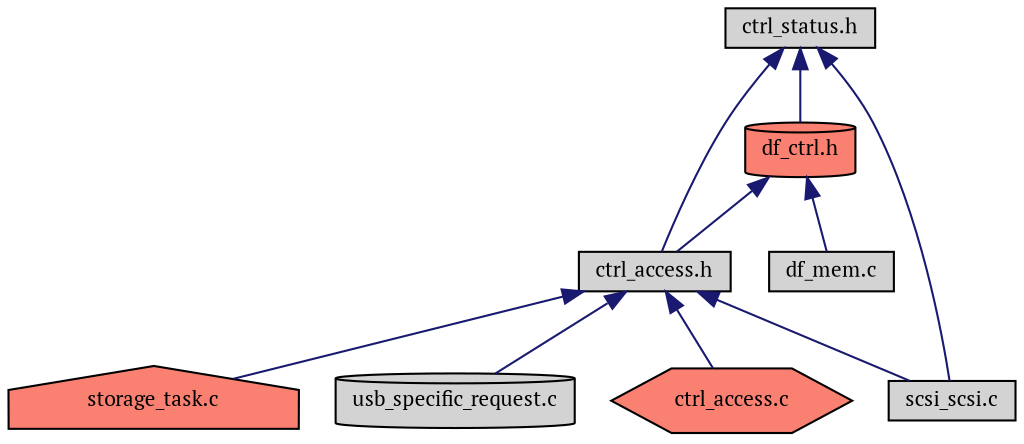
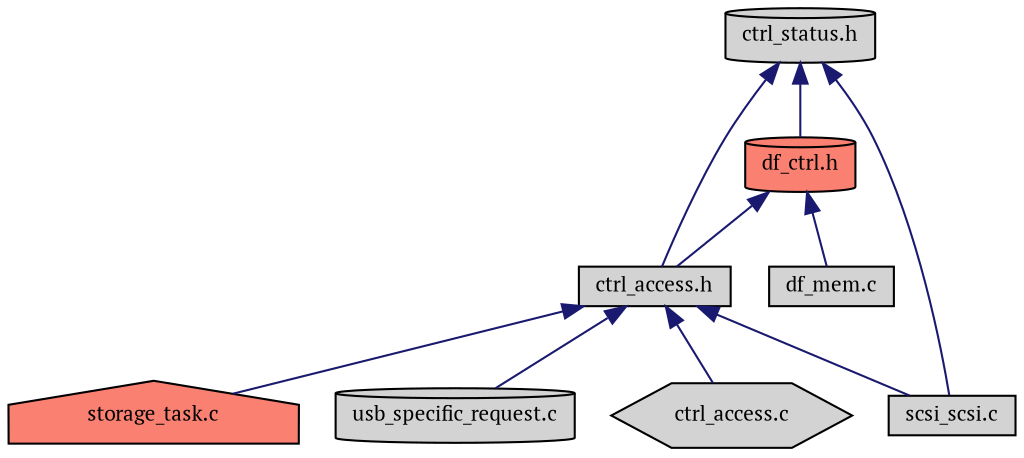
node "ctrl_status.h": shape box -> cylinder
node "ctrl_access.c": fillcolor salmon -> lightgrey
